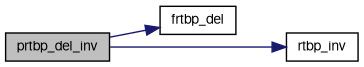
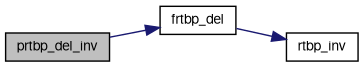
edge "prtbp_del_inv" -> "rtbp_inv": now "frtbp_del" -> "rtbp_inv"
